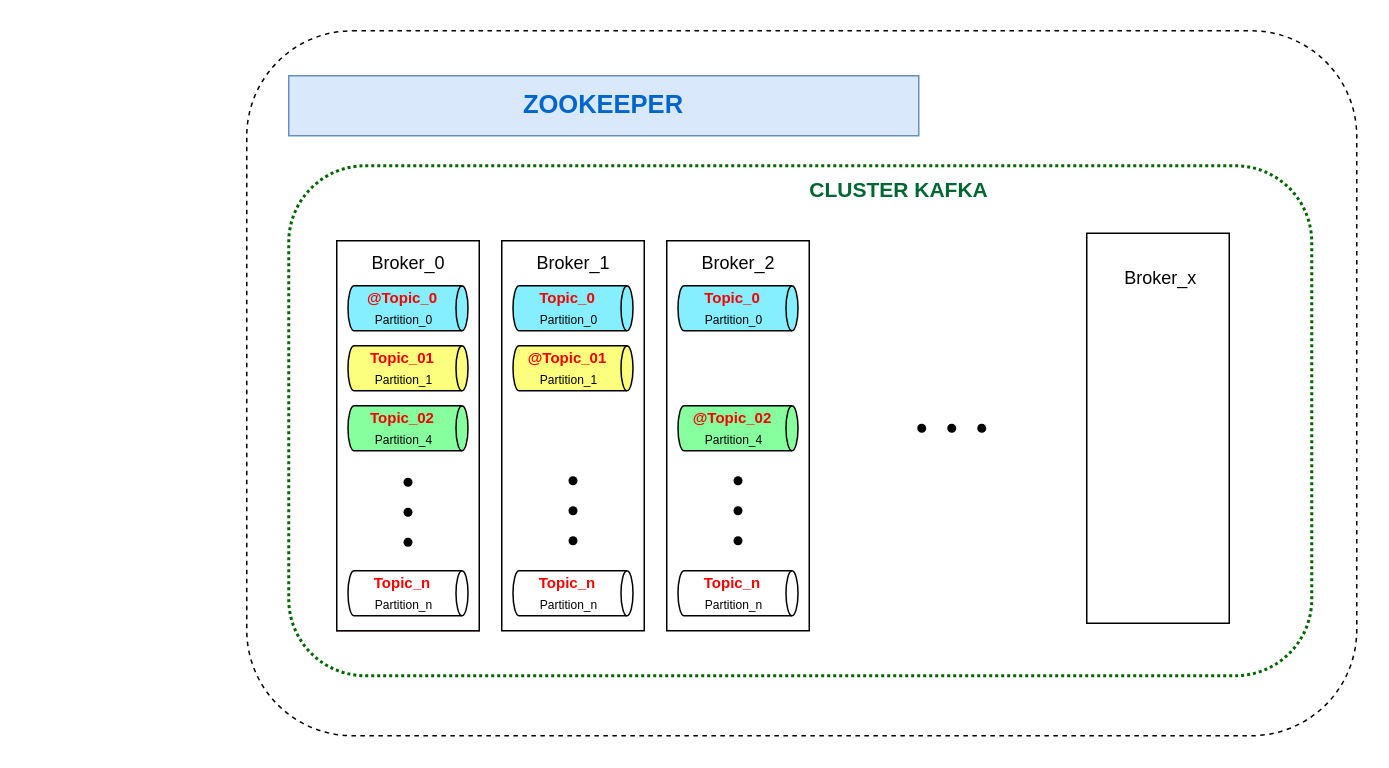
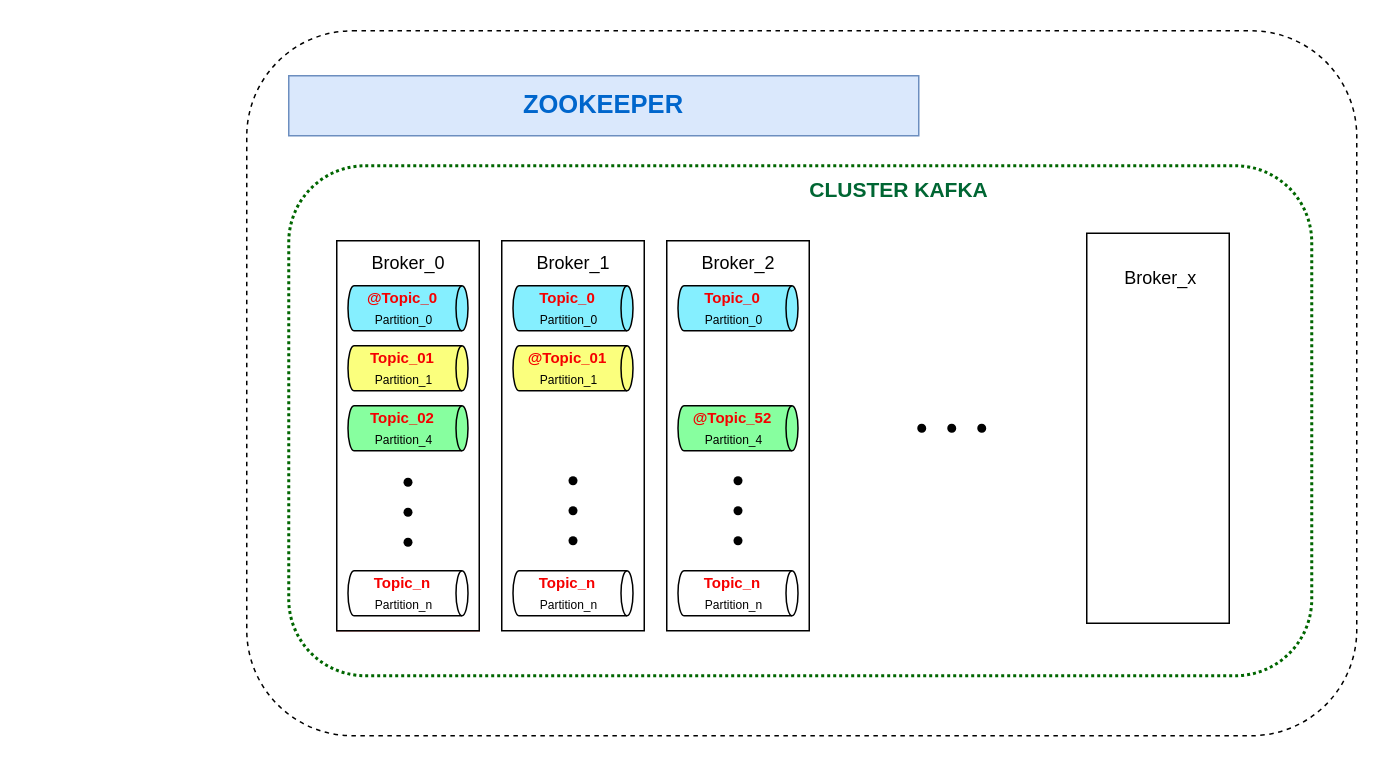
node "@Topic_02": label "@Topic_02" -> "@Topic_52"
